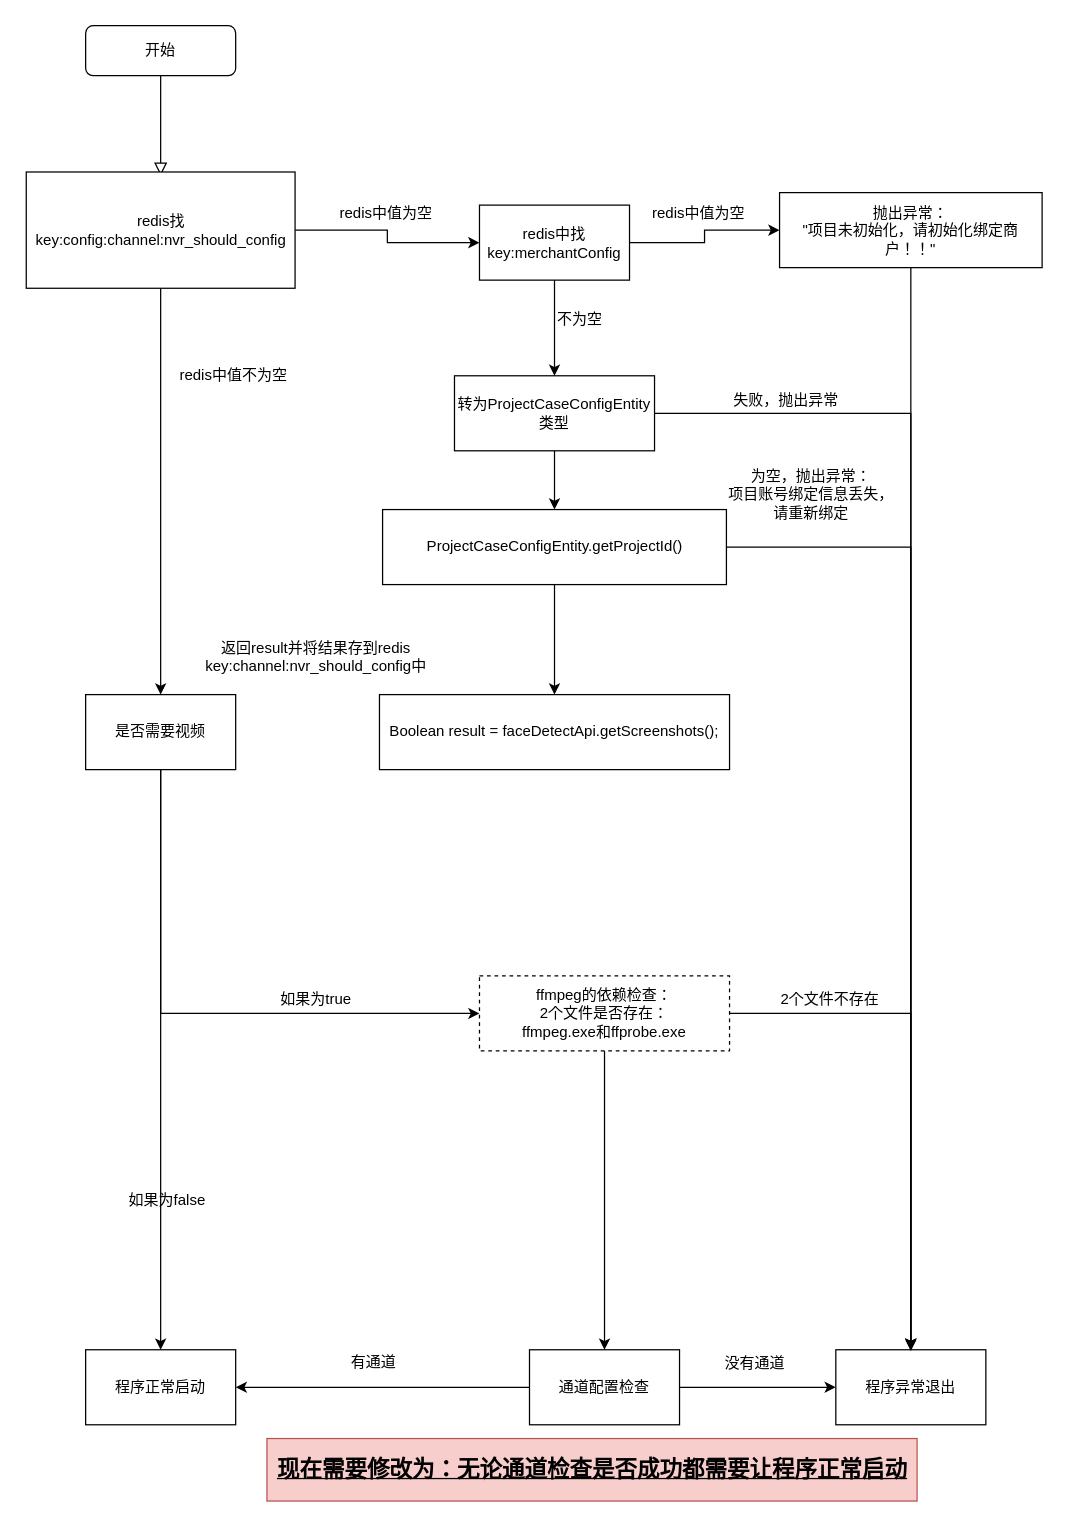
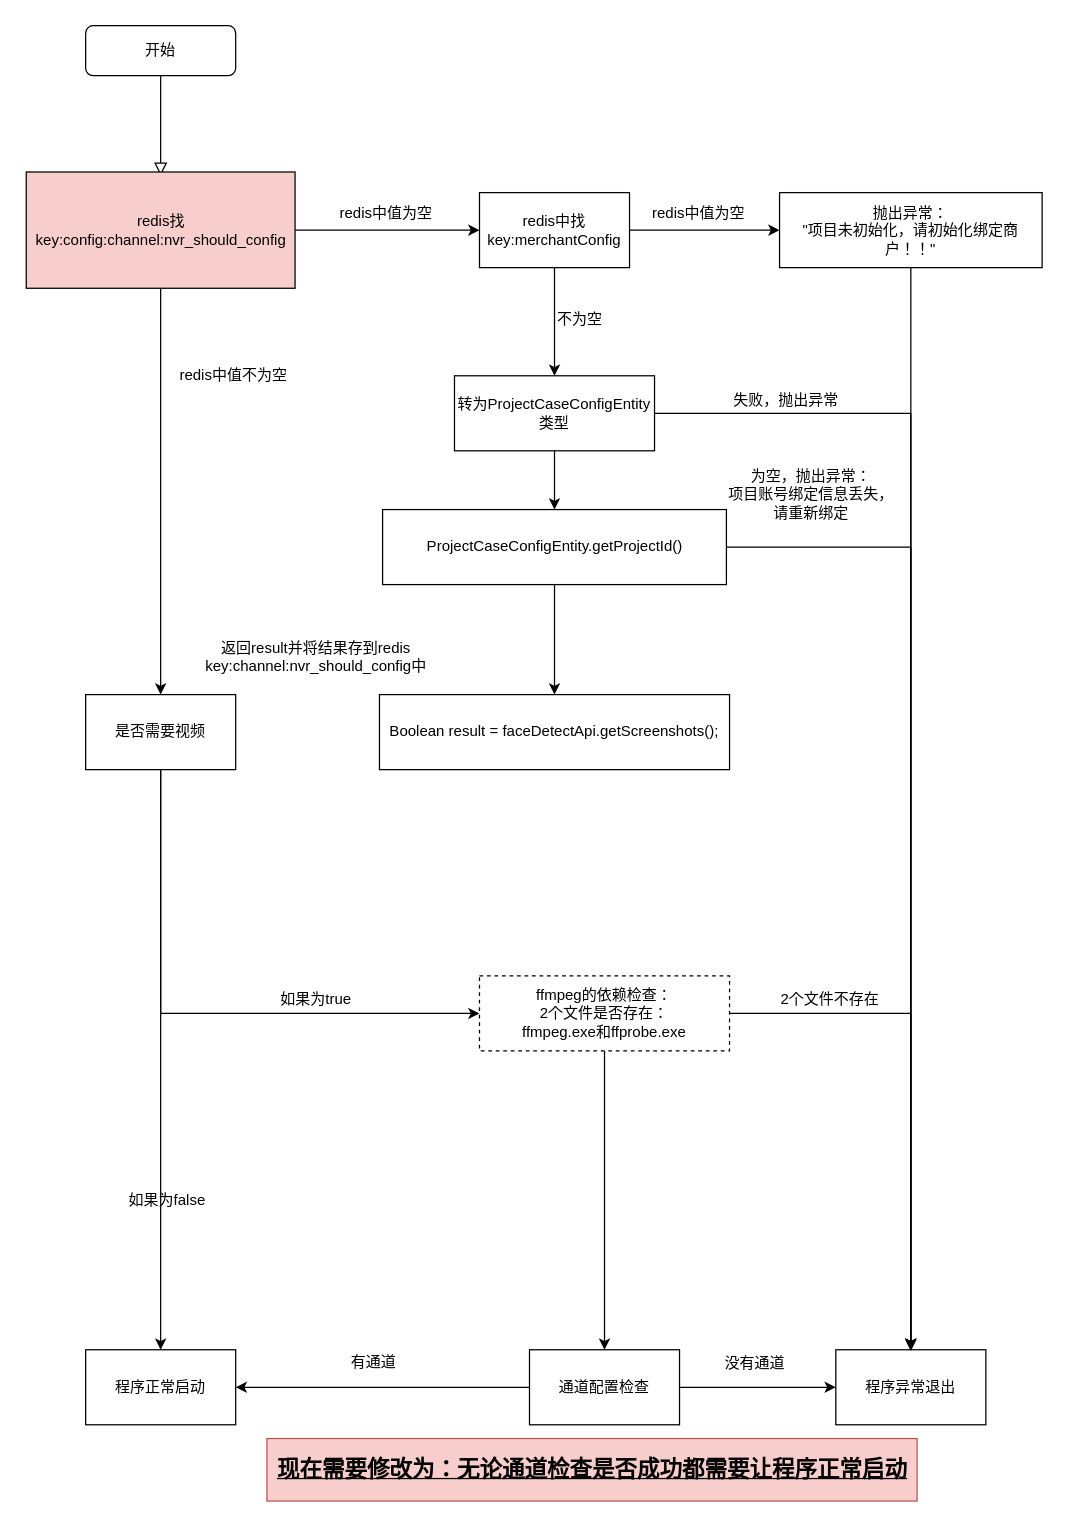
node "redis找 key:config:channel:nvr_should_config": fillcolor #ffffff -> #f8cecc
node "redis中找 key:merchantConfig": moved (554, 243) -> (554, 230)
